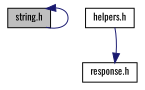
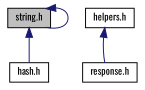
edge "helpers.h" -> "response.h": reversed
node "hash.h": added
